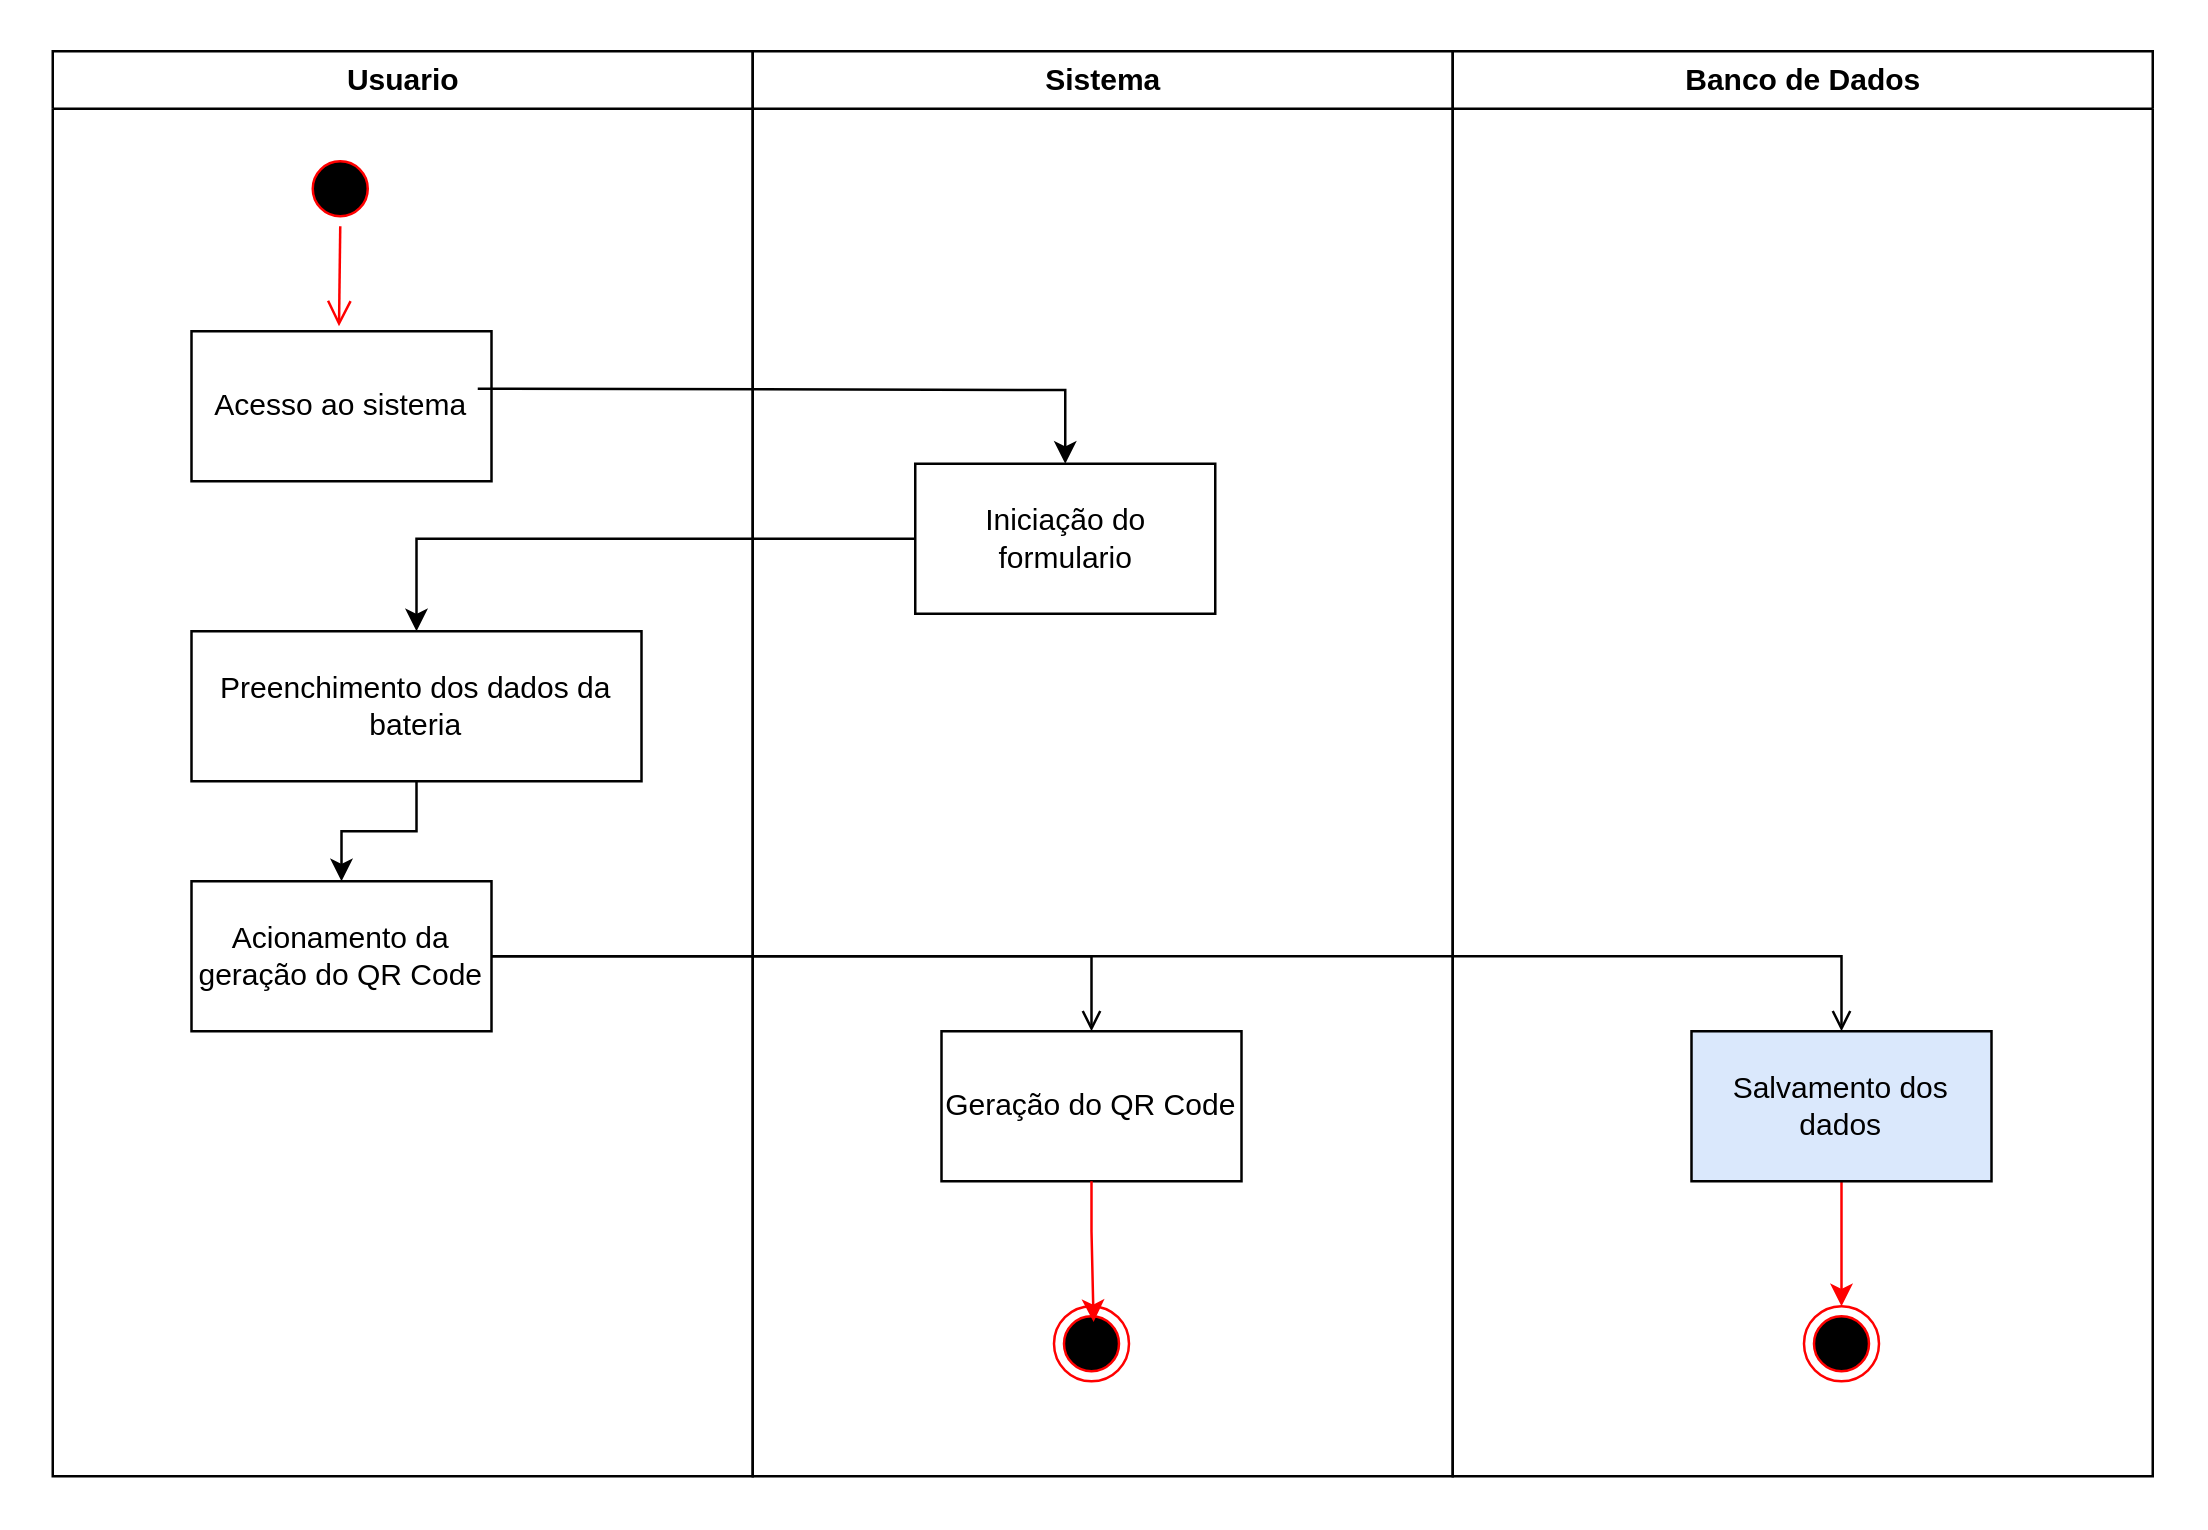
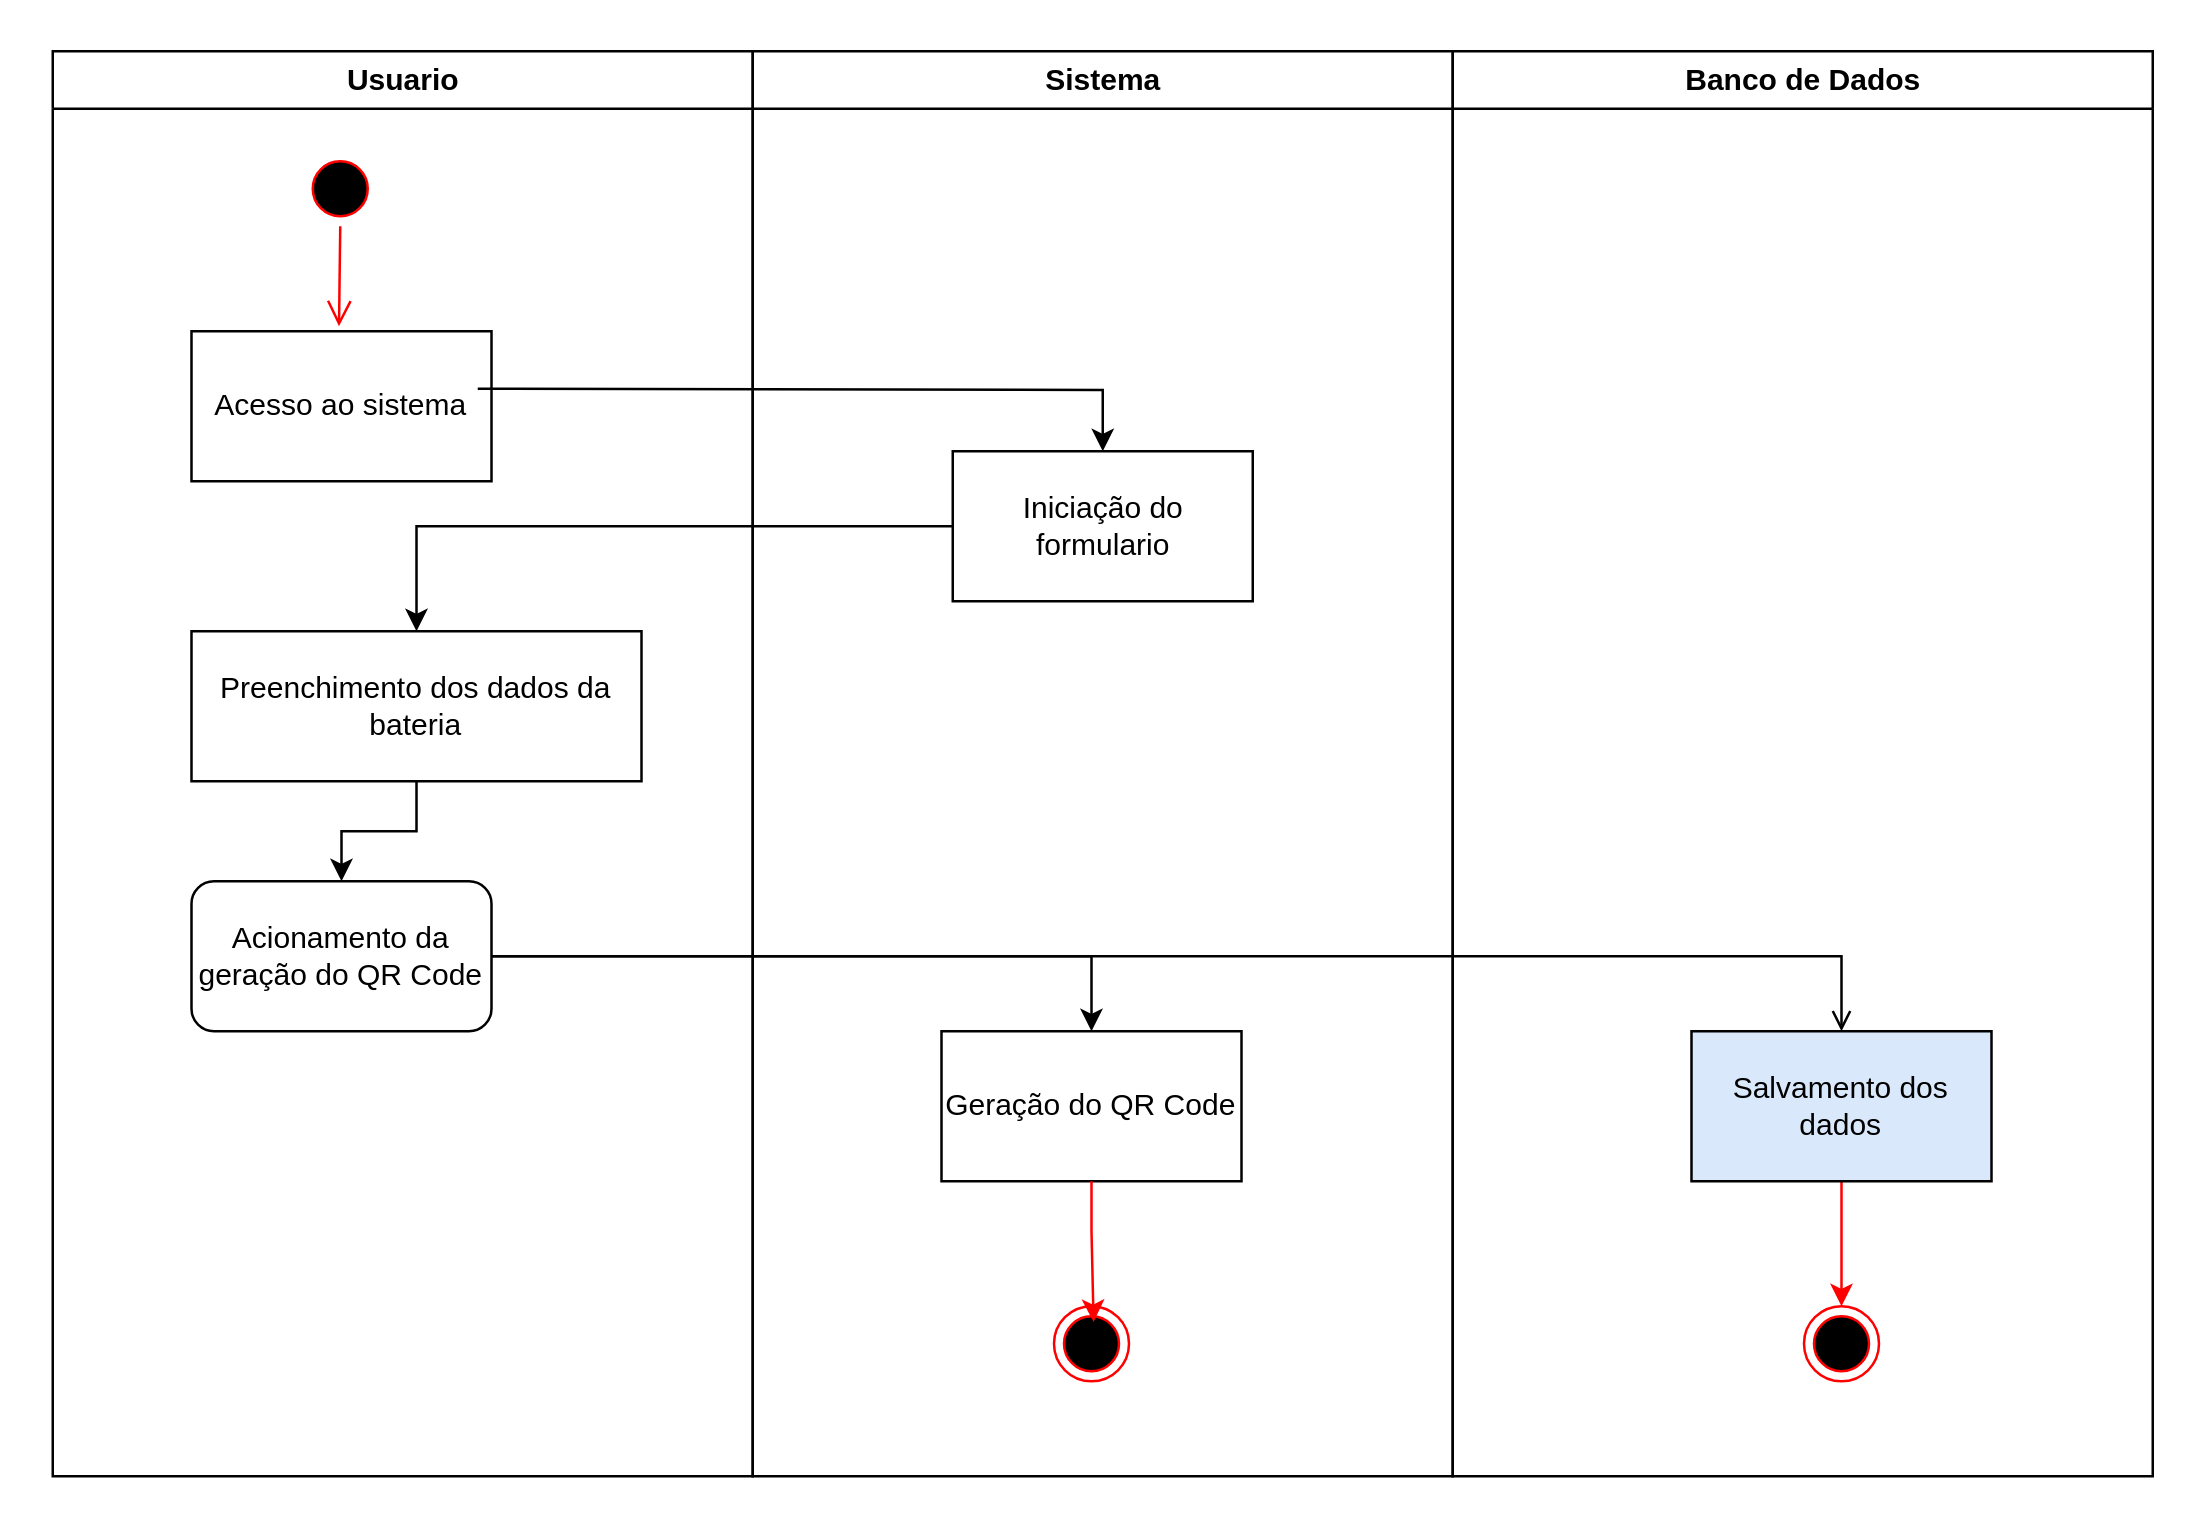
node "Iniciação do formulario": moved (1065, 539) -> (1103, 526)
node "Acionamento da geração do QR Code": shape rectangle -> rounded rectangle
edge "Acionamento da geração do QR Code" -> "Geração do QR Code": arrowhead open -> classic
